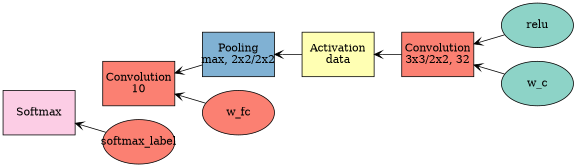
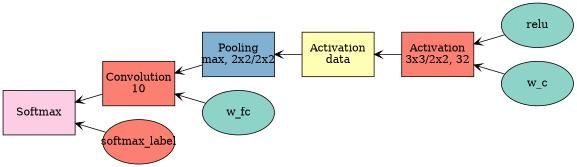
node "Convolution 3x3/2x2, 32": label "Convolution 3x3/2x2, 32" -> "Activation 3x3/2x2, 32"
edge "Convolution 10" -> "Softmax": added
node "w_fc": fillcolor #fb8072 -> #8dd3c7
